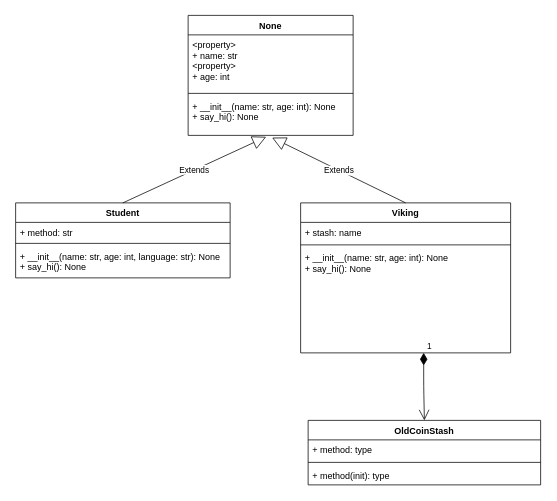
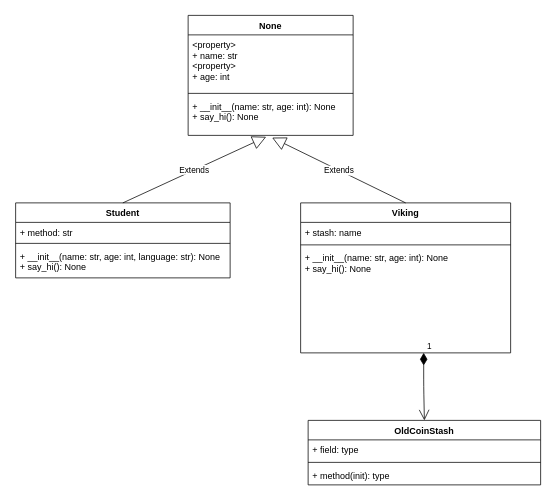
node "+ method: type": label "+ method: type" -> "+ field: type"
